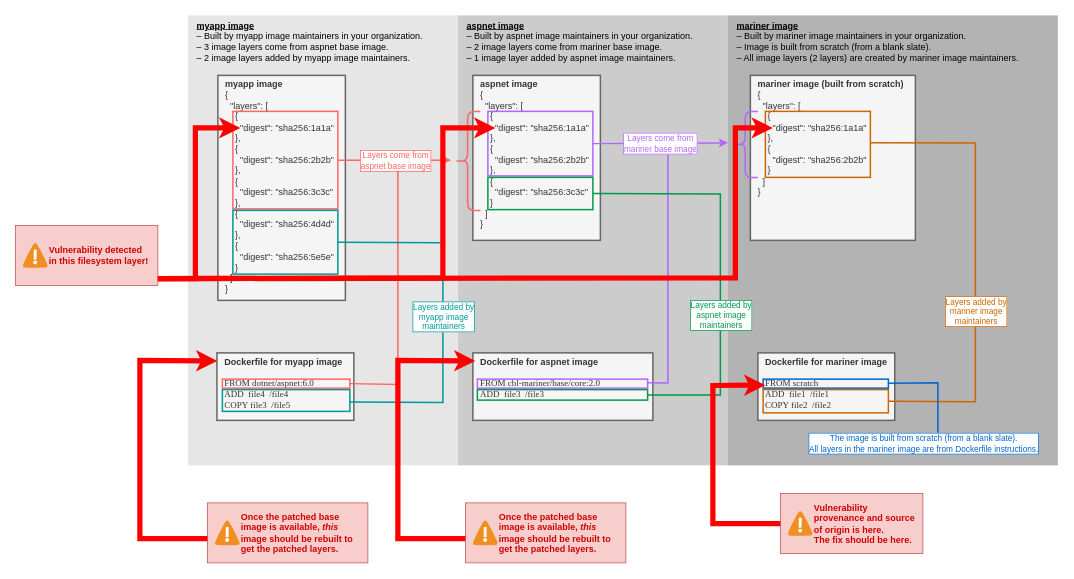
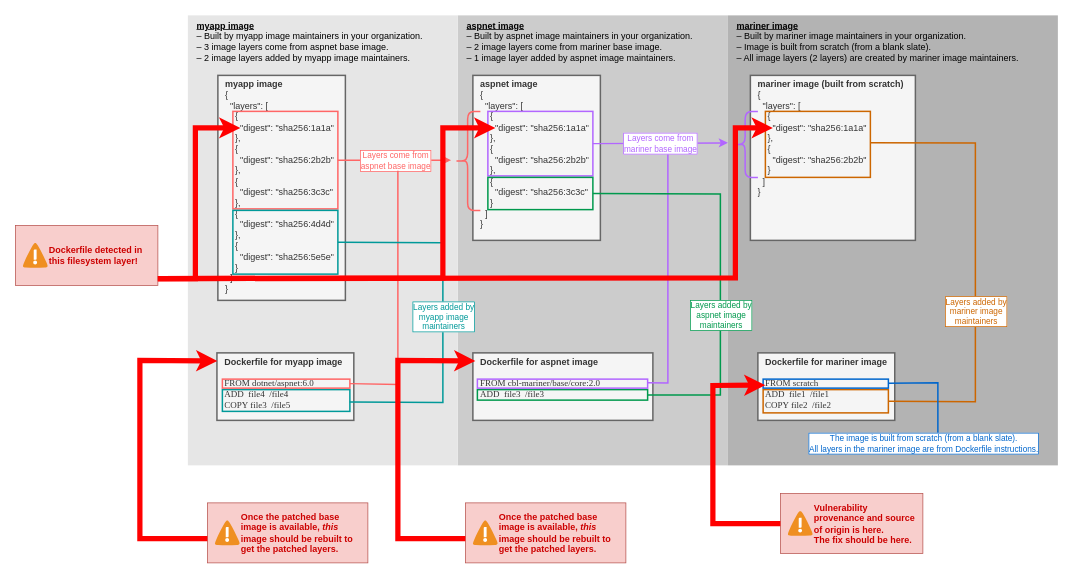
node "Vulnerability detected in this filesystem layer!": label "Vulnerability detected in this filesystem layer!" -> "Dockerfile detected in this filesystem layer!"
